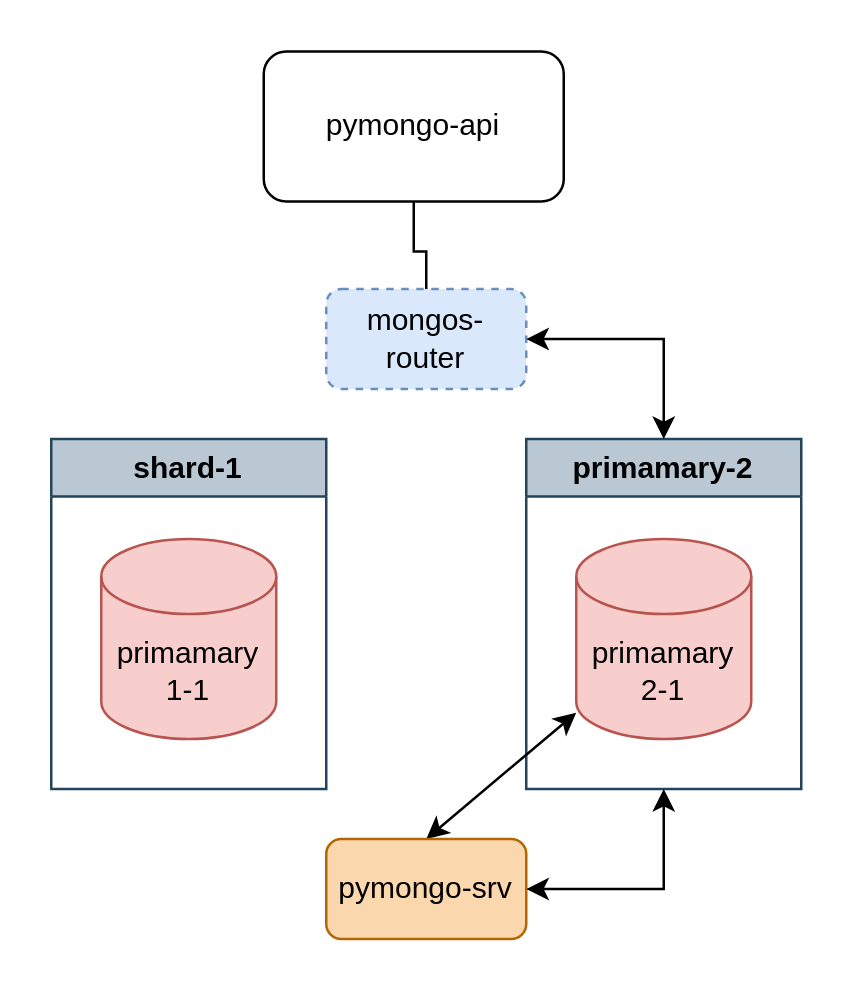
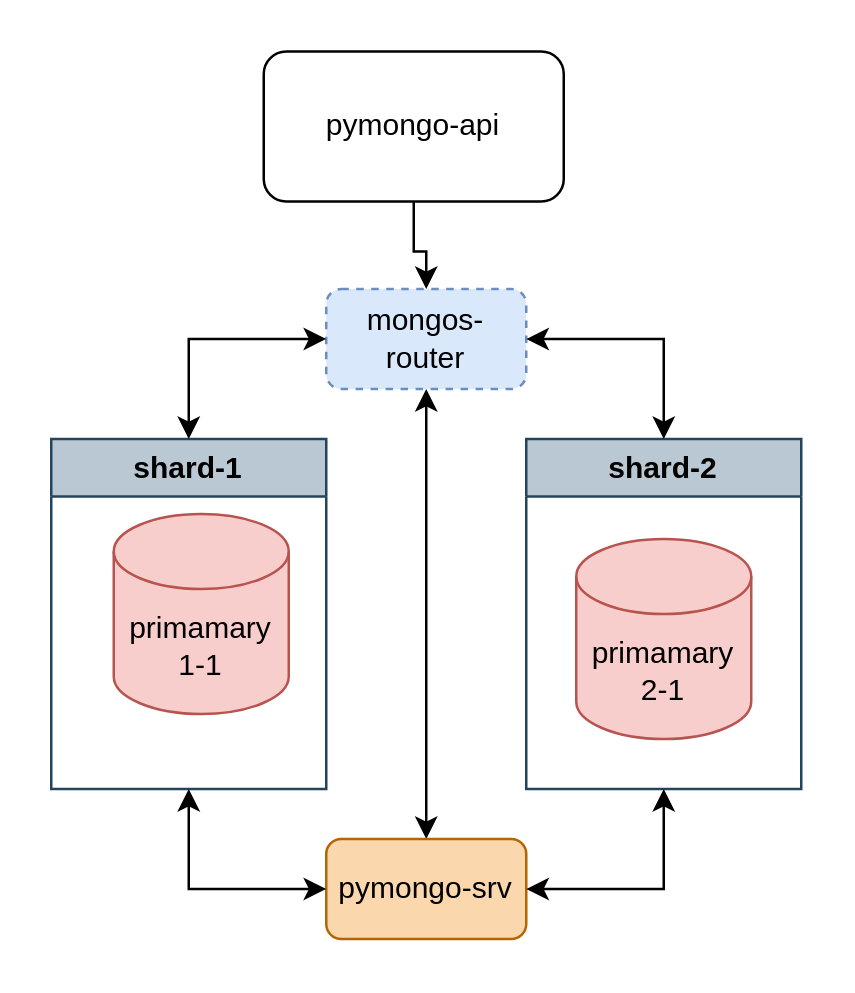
edge "pymongo-api" -- "mongos-router": arrowhead none -> classic
edge "mongos-router" -- "shard-1": added
node "primamary-2": label "primamary-2" -> "shard-2"
node "primamary 1-1": moved (189, 639) -> (201, 614)
edge "primamary 2-1" -- "pymongo-srv": now "mongos-router" -- "pymongo-srv"
edge "shard-1" -- "pymongo-srv": added
